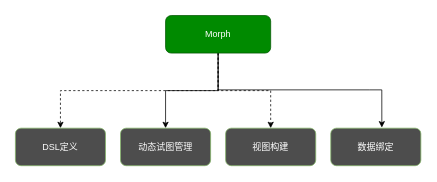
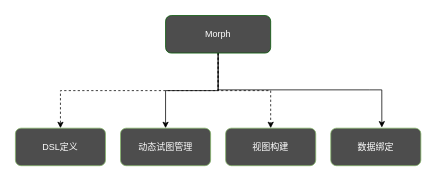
node "Morph": fillcolor #008a00 -> #4d4d4d
